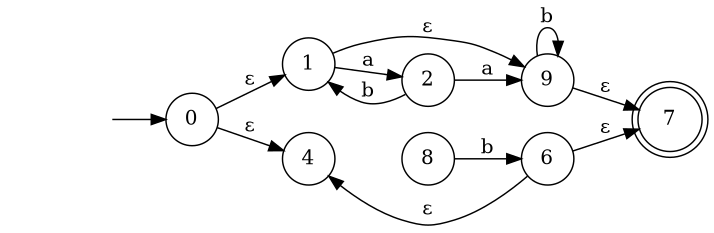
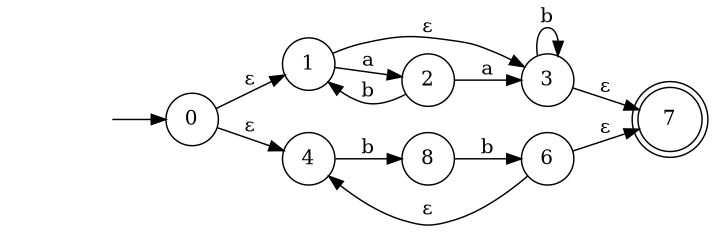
node "9": label "9" -> "3"
edge "4" -> "8": added, label "b"
